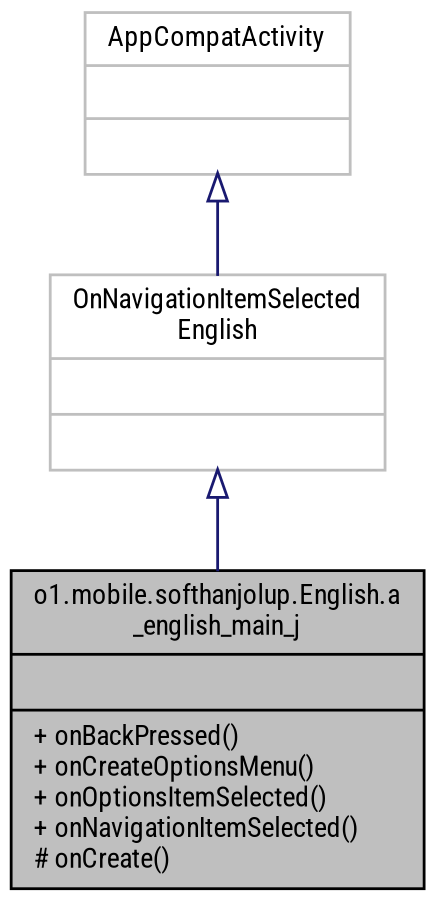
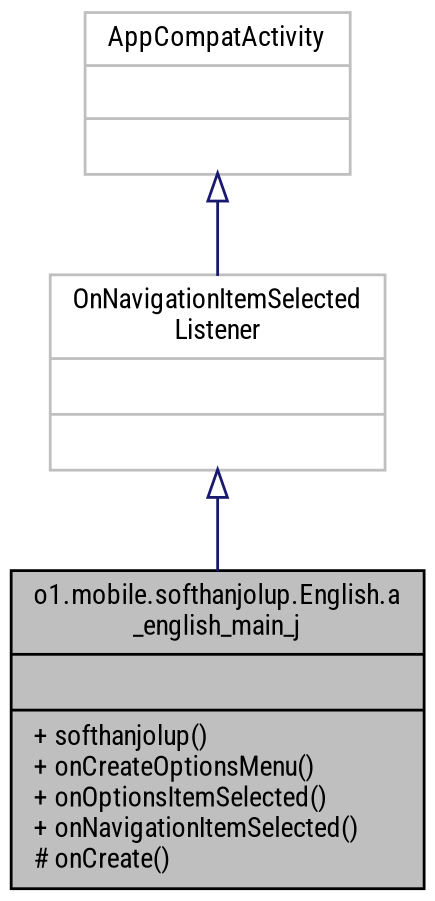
node "OnNavigationItemSelected": text "English" -> "Listener"
node "o1.mobile.softhanjolup.English.a": text "+ onBackPressed()" -> "+ softhanjolup()"
